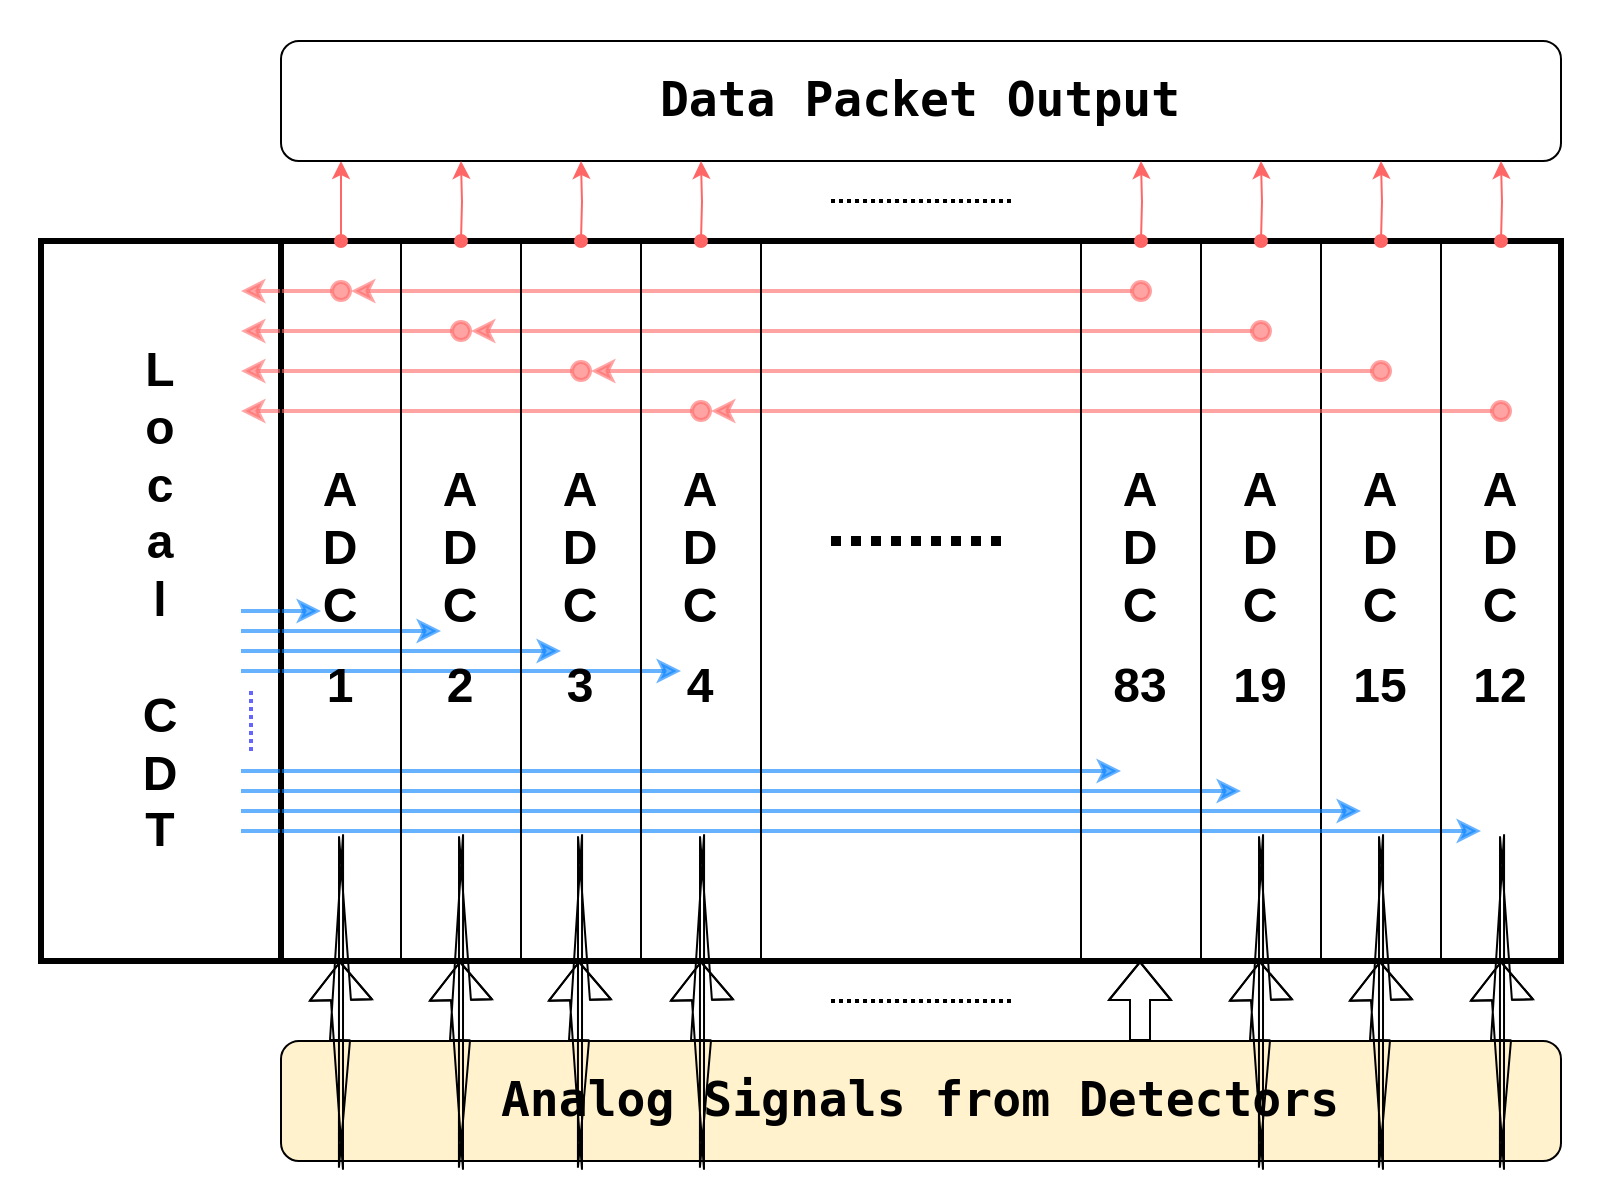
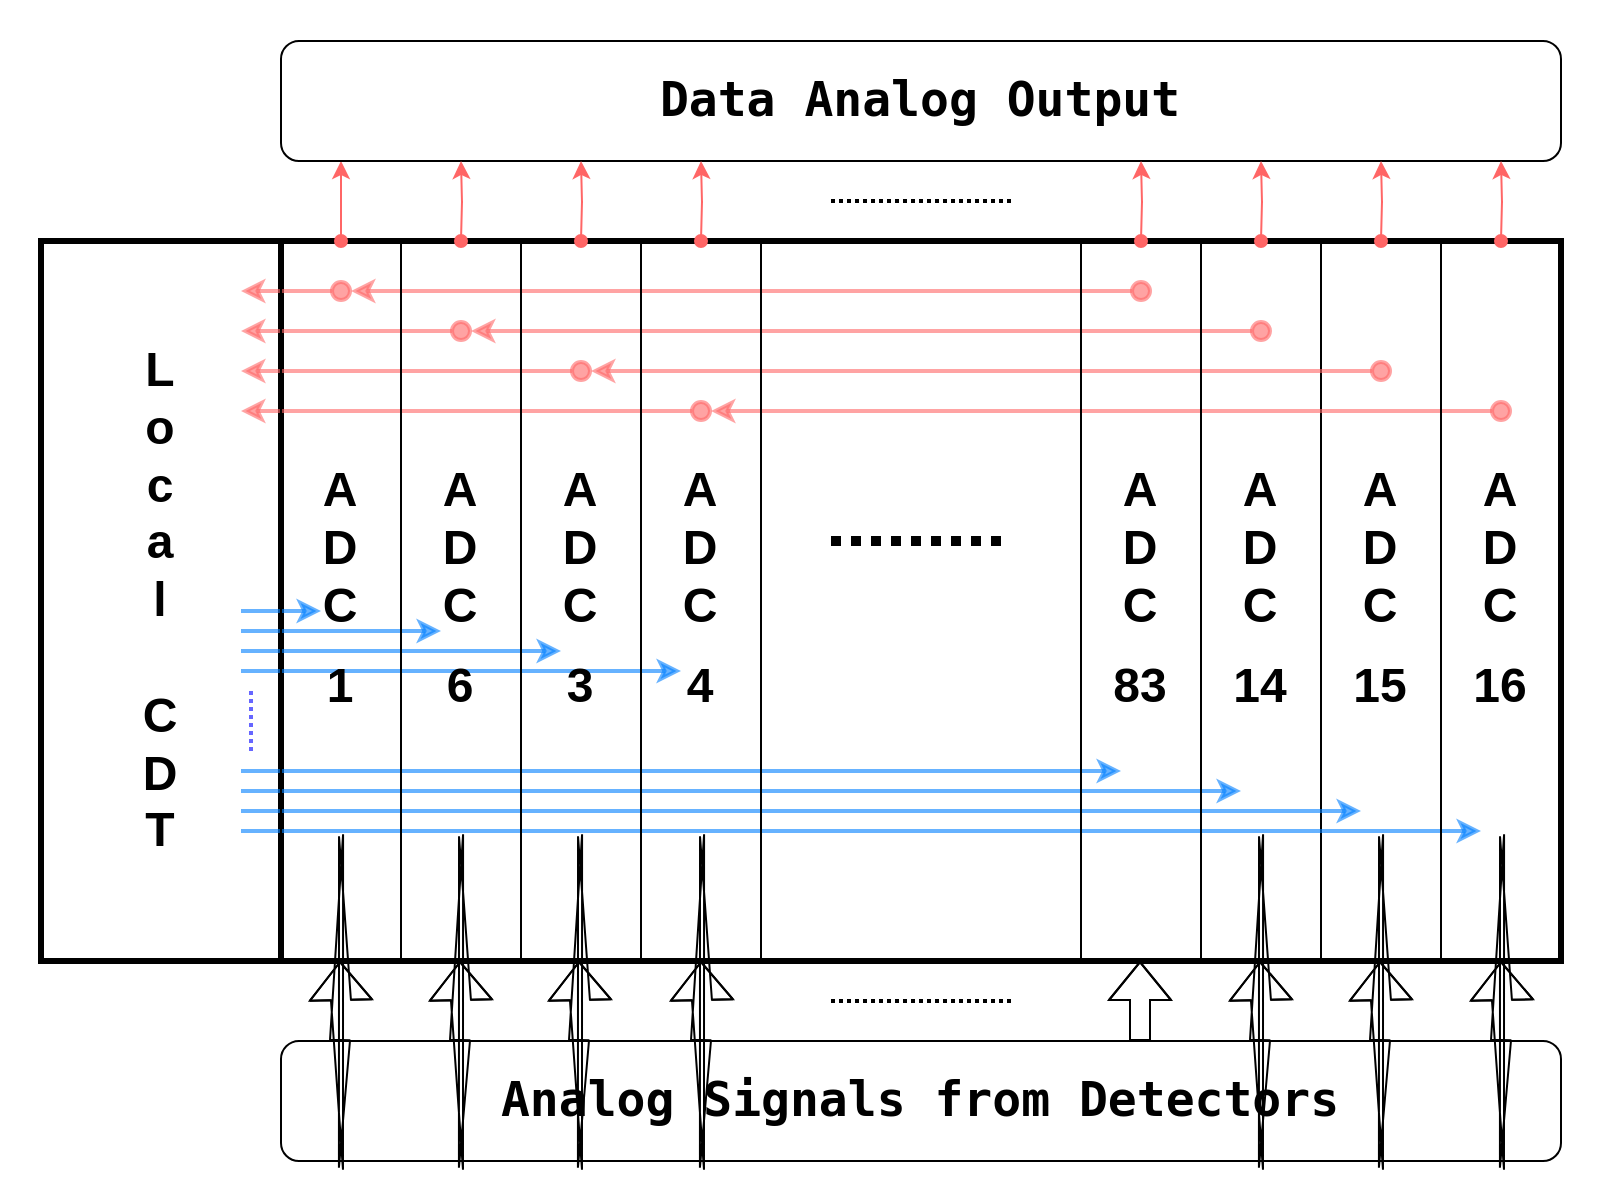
node "Data Packet Output": label "Data Packet Output" -> "Data Analog Output"
node "A D C 2": label "A D C 2" -> "A D C 6"
node "A D C 19": label "A D C 19" -> "A D C 14"
node "A D C 12": label "A D C 12" -> "A D C 16"
node "Analog Signals from Detectors": fillcolor #fff2cc -> #ffffff
